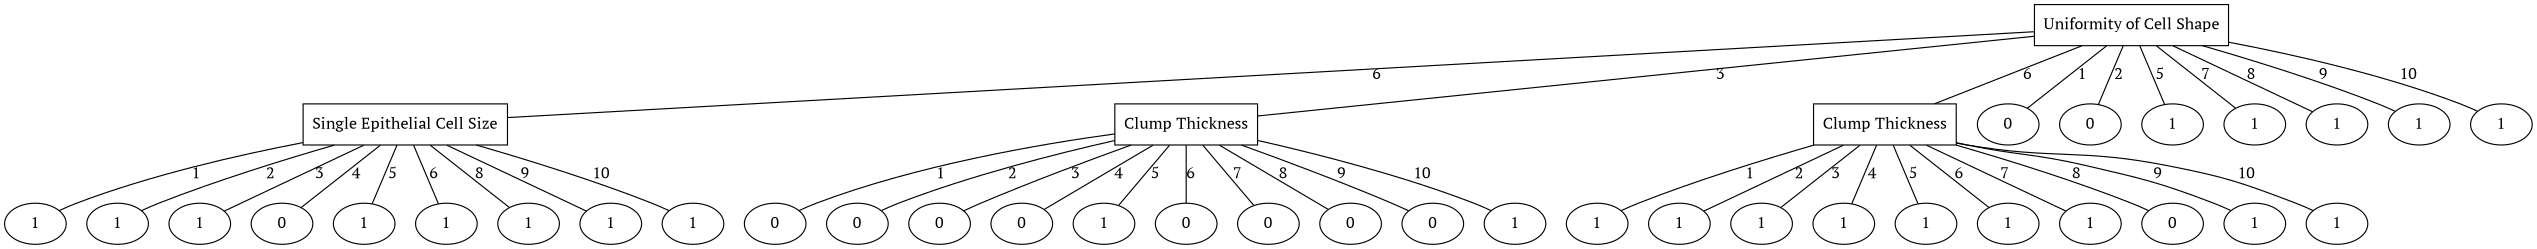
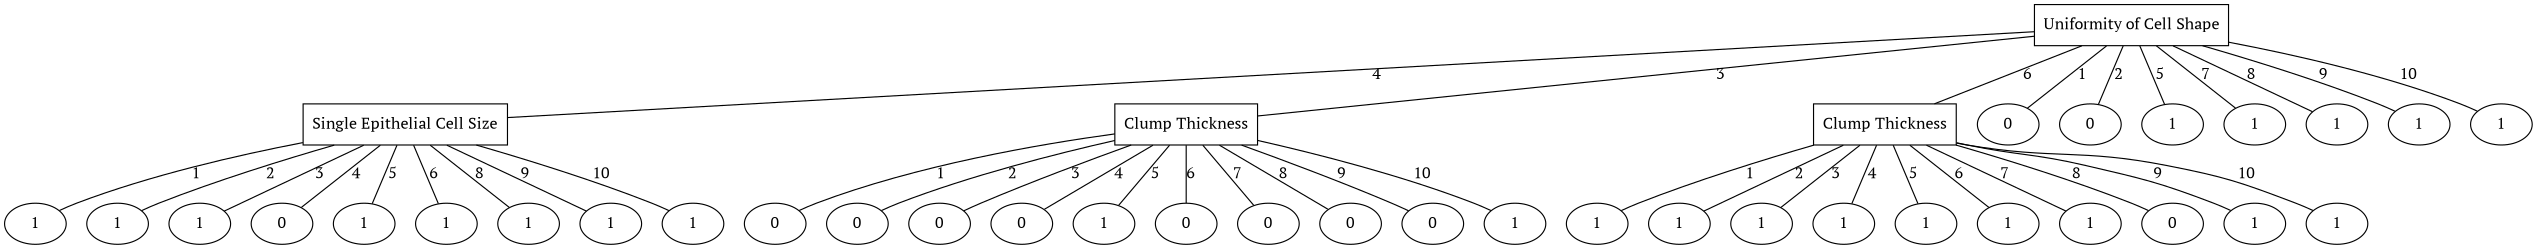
edge "Uniformity of Cell Shape" -- "Single Epithelial Cell Size": label "6" -> "4"
